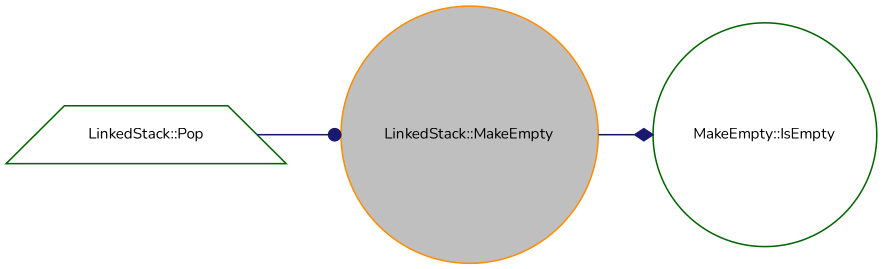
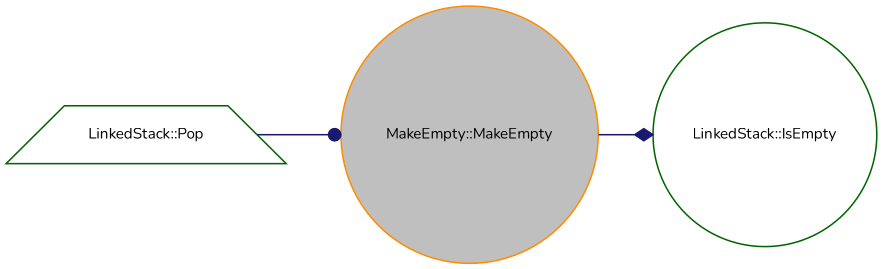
node "LinkedStack::MakeEmpty": label "LinkedStack::MakeEmpty" -> "MakeEmpty::MakeEmpty"
node "MakeEmpty::IsEmpty": label "MakeEmpty::IsEmpty" -> "LinkedStack::IsEmpty"
